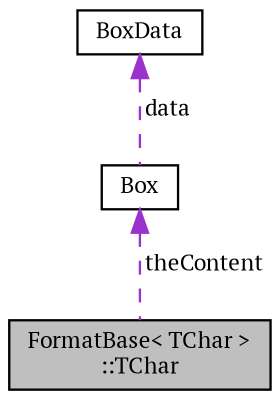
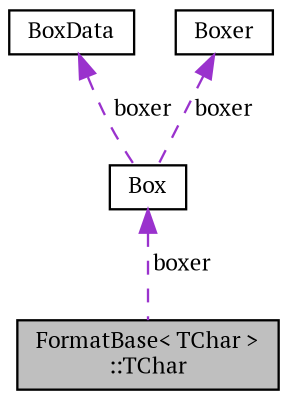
node "Boxer": added
edge "Box" -> "BoxData": label " data" -> " boxer"
edge "FormatBase< TChar > ::TChar" -> "Box": label " theContent" -> " boxer"
